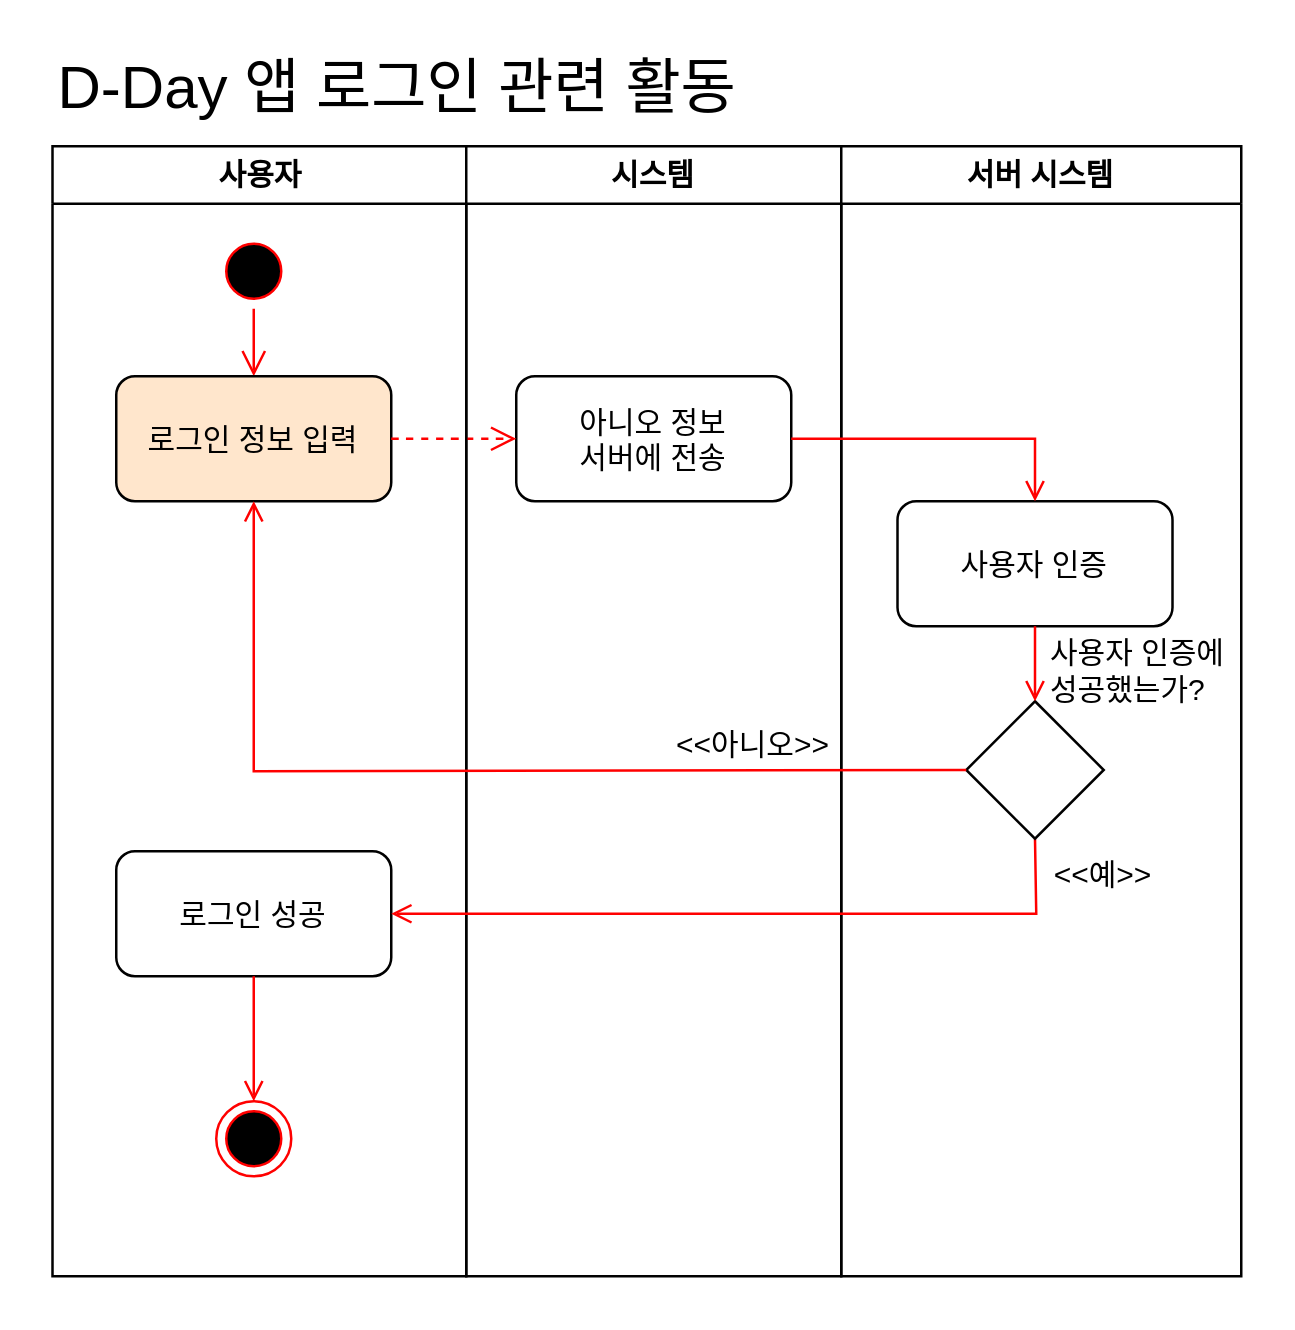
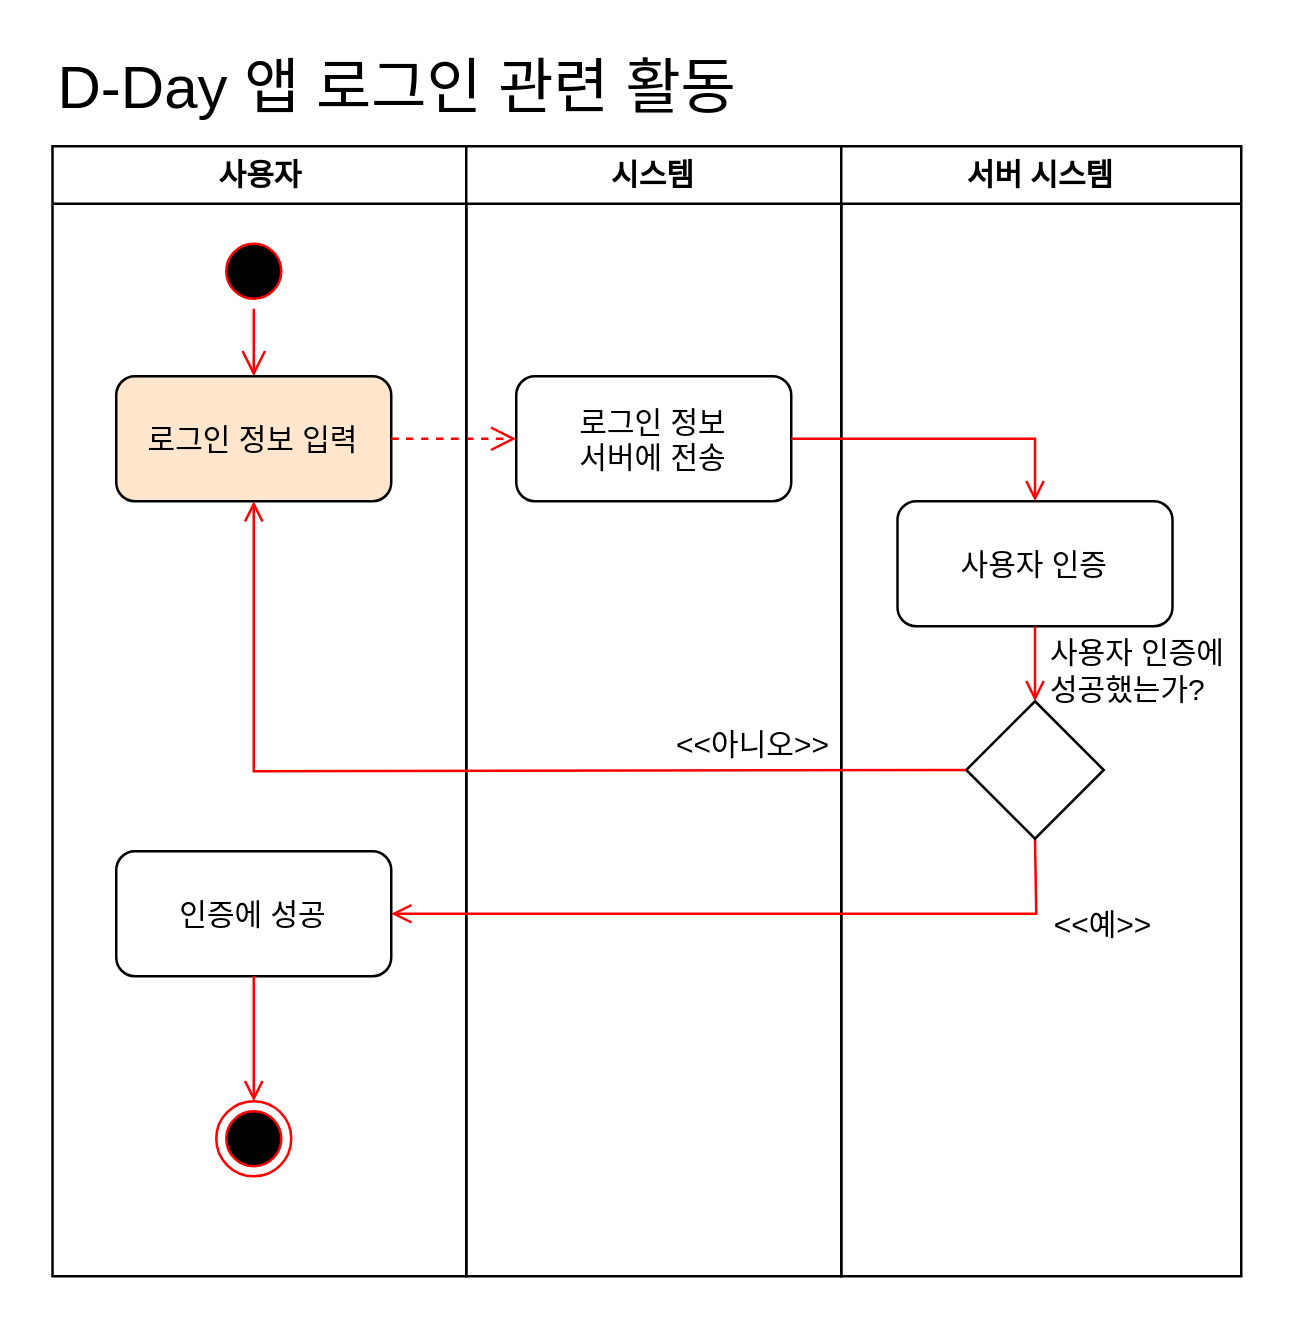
node "아니오 정보 서버에 전송": label "아니오 정보 서버에 전송" -> "로그인 정보 서버에 전송"
node "<<예>>": moved (1104, 876) -> (1104, 926)
node "로그인 성공": label "로그인 성공" -> "인증에 성공"
